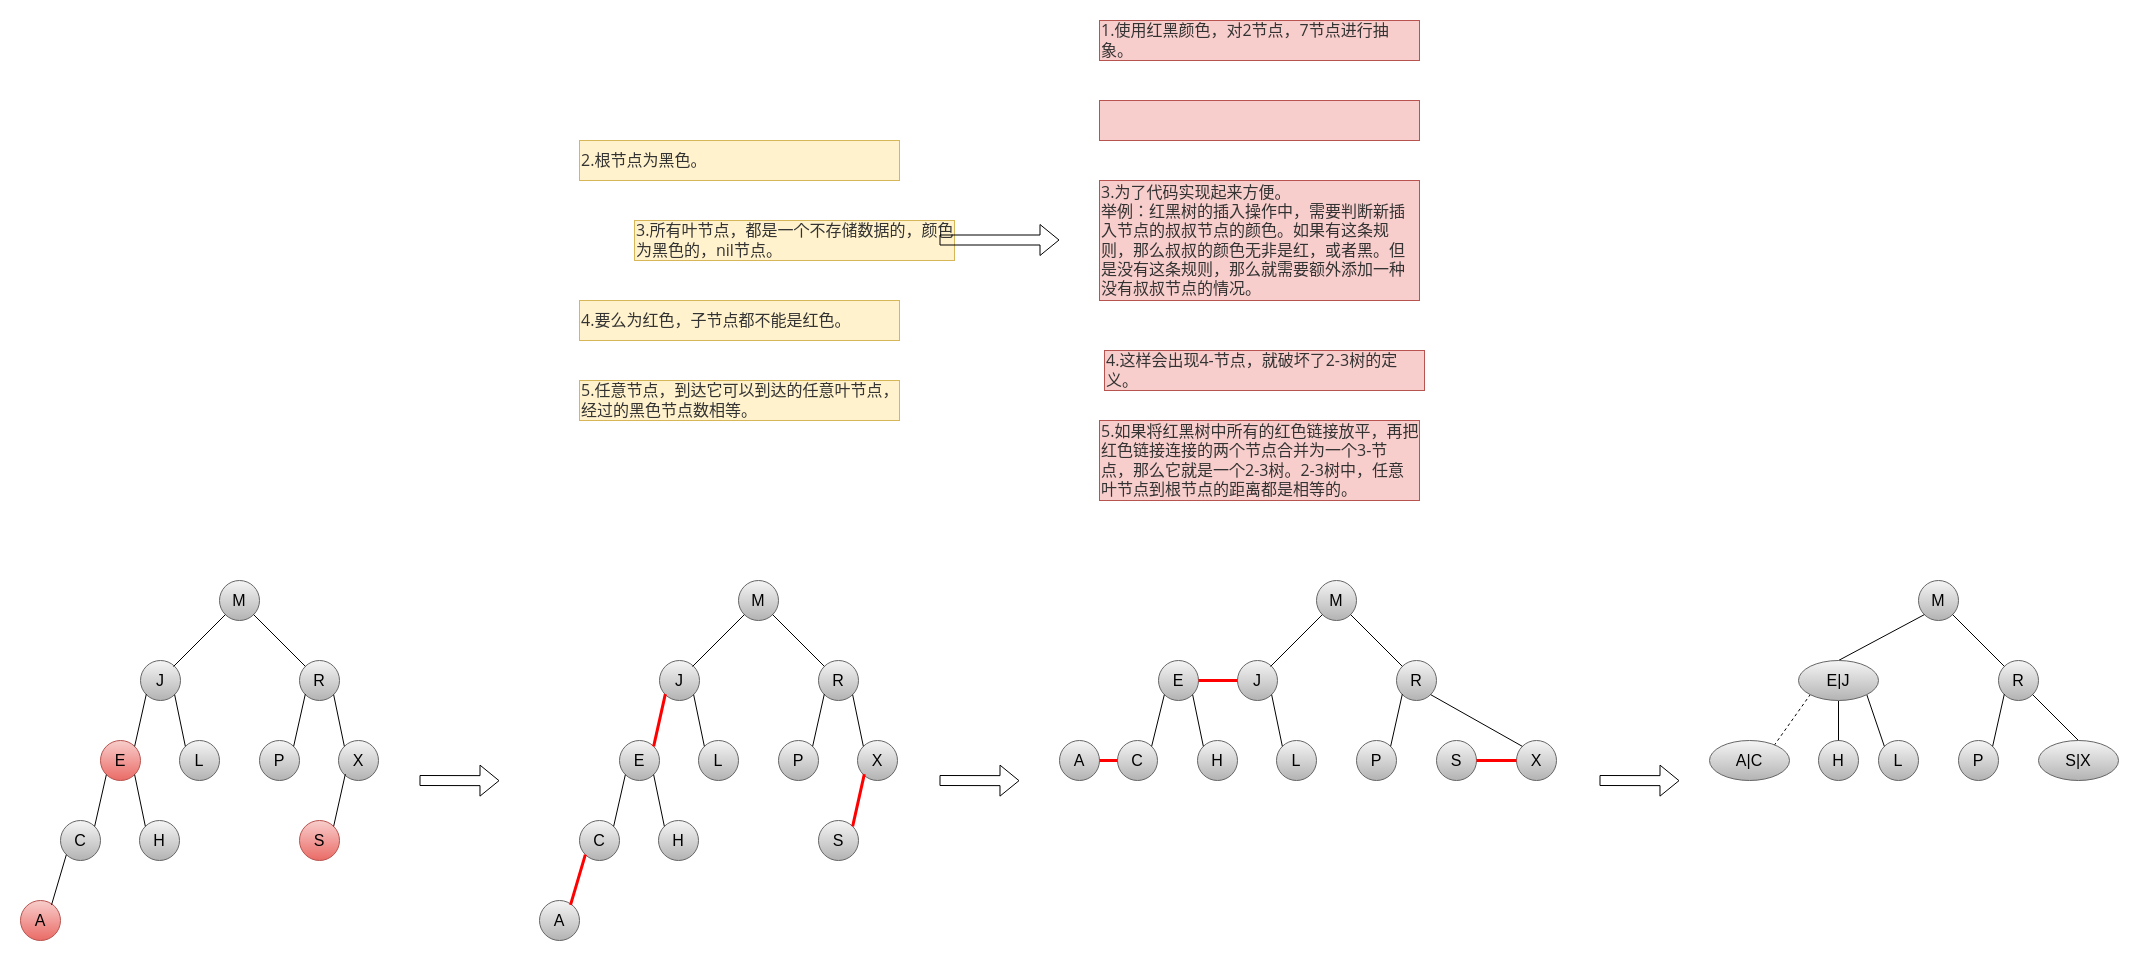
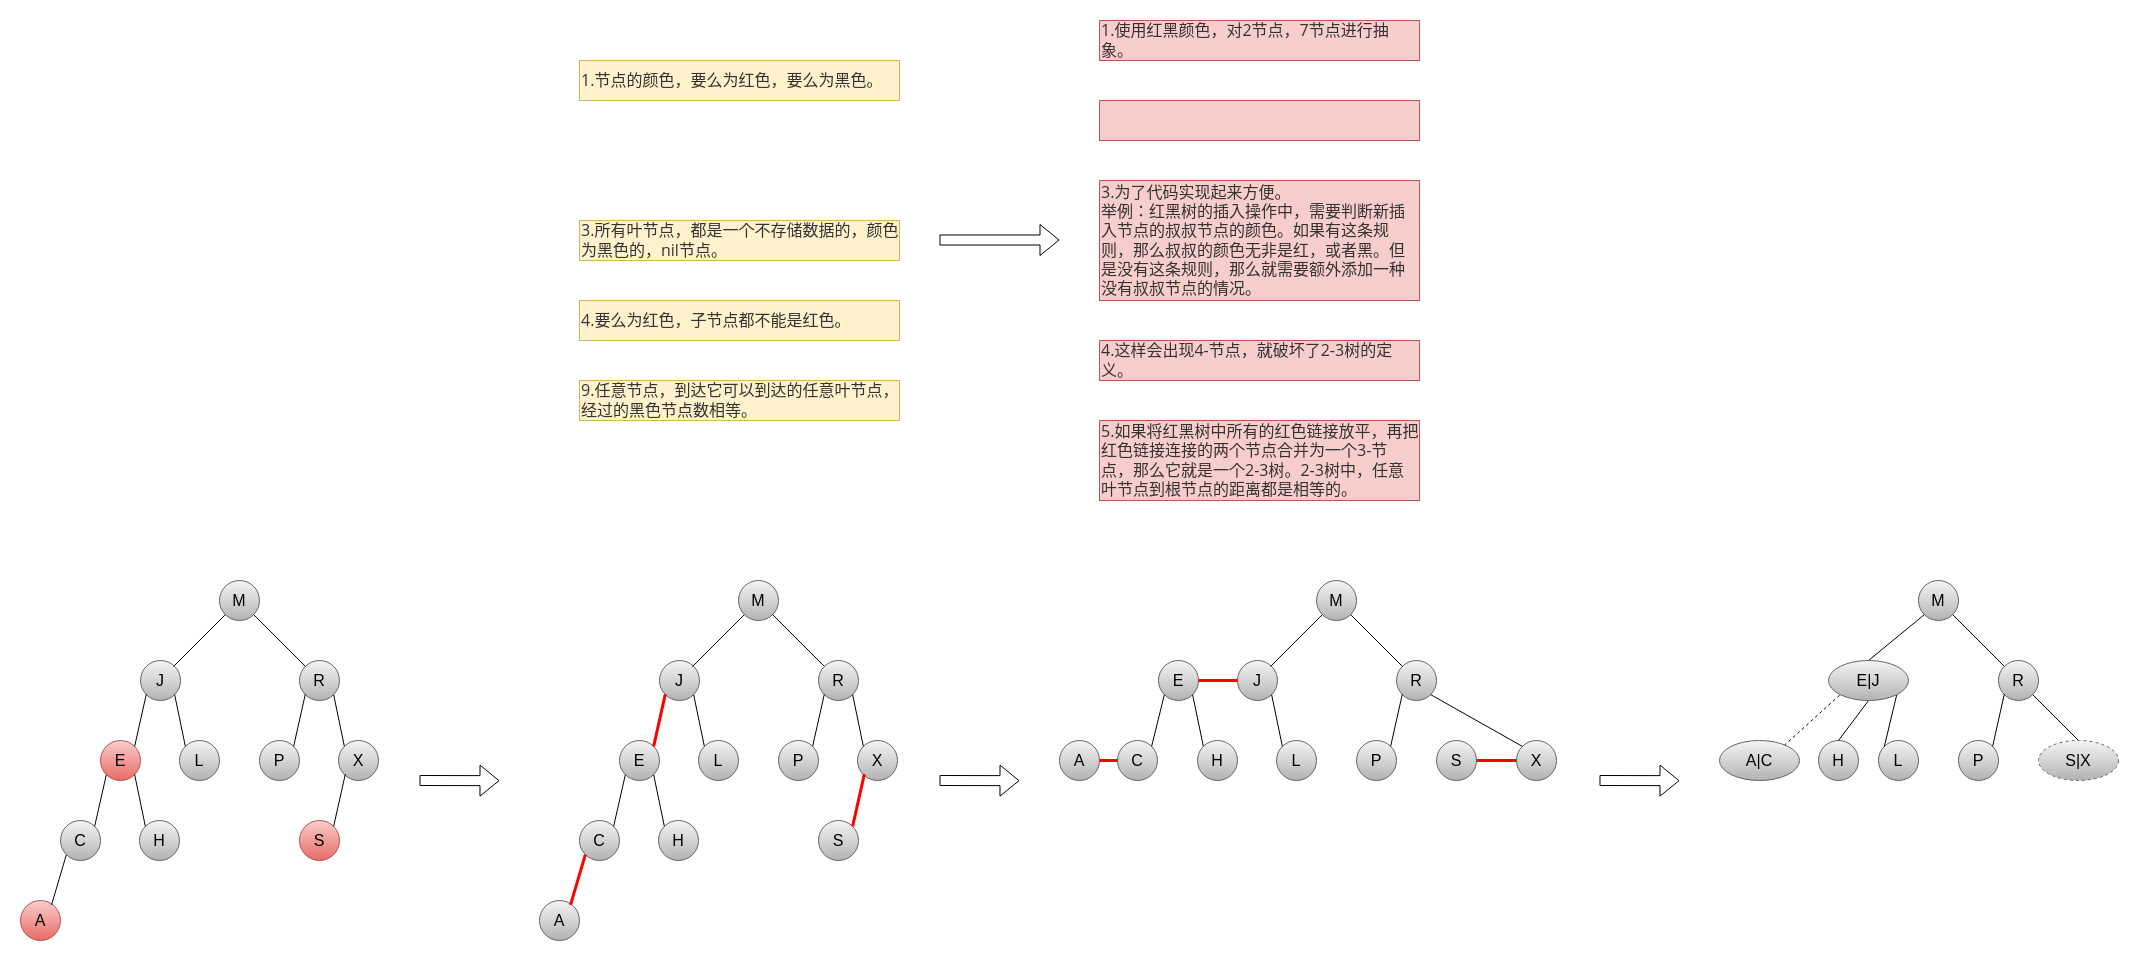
node "1.节点的颜色，要么为红色，要么为黑色。": added
node "2.根节点为黑色。": removed
node "3.所有叶节点，都是一个不存储数据的，颜色为黑色的，nil节点。": moved (795, 241) -> (740, 241)
node "4.这样会出现4-节点，就破坏了2-3树的定义。": moved (1265, 371) -> (1260, 361)
node "5.任意节点，到达它可以到达的任意叶节点，经过的黑色节点数相等。": label "5.任意节点，到达它可以到达的任意叶节点，经过的黑色节点数相等。" -> "9.任意节点，到达它可以到达的任意叶节点，经过的黑色节点数相等。"
node "E|J": moved (1839, 681) -> (1869, 681)
node "A|C": moved (1750, 761) -> (1760, 761)
node "S|X": style solid -> dashed
